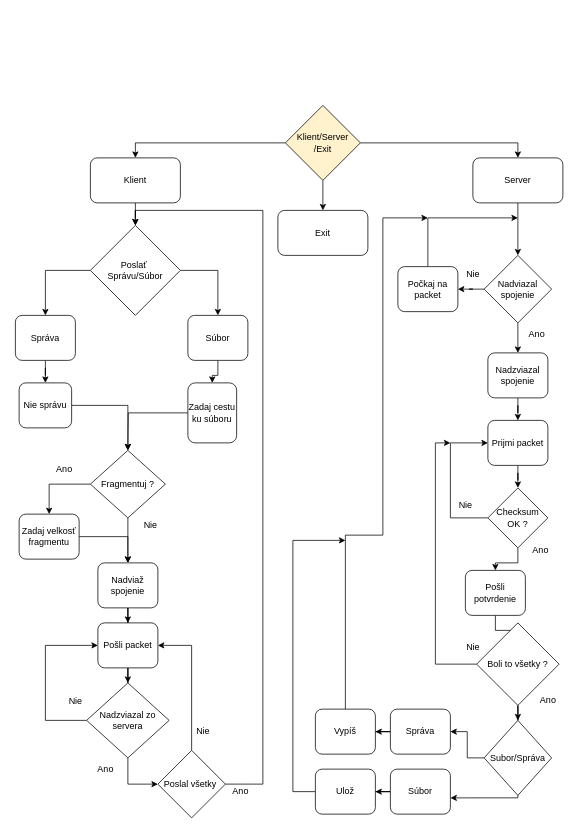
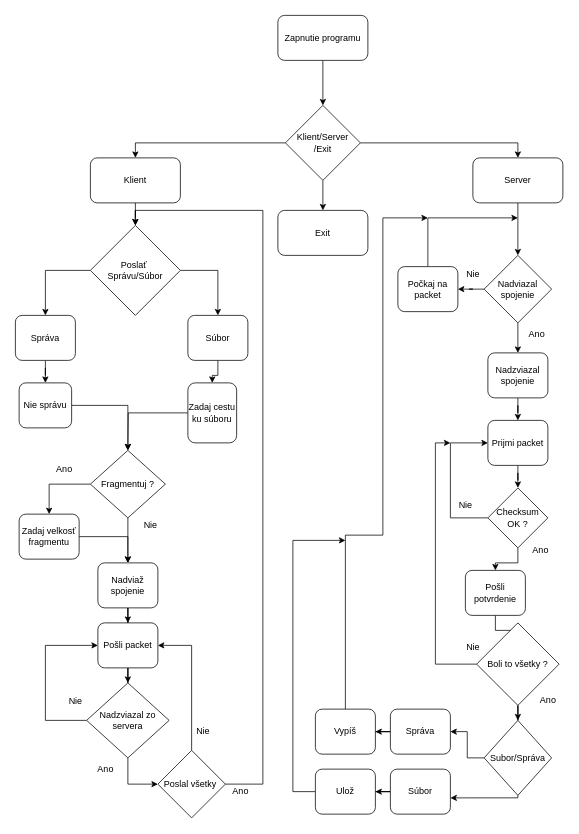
node "Zapnutie programu": added
edge "Zapnutie programu" -> "Klient/Server /Exit": added
node "Klient/Server /Exit": fillcolor #fff2cc -> #ffffff
